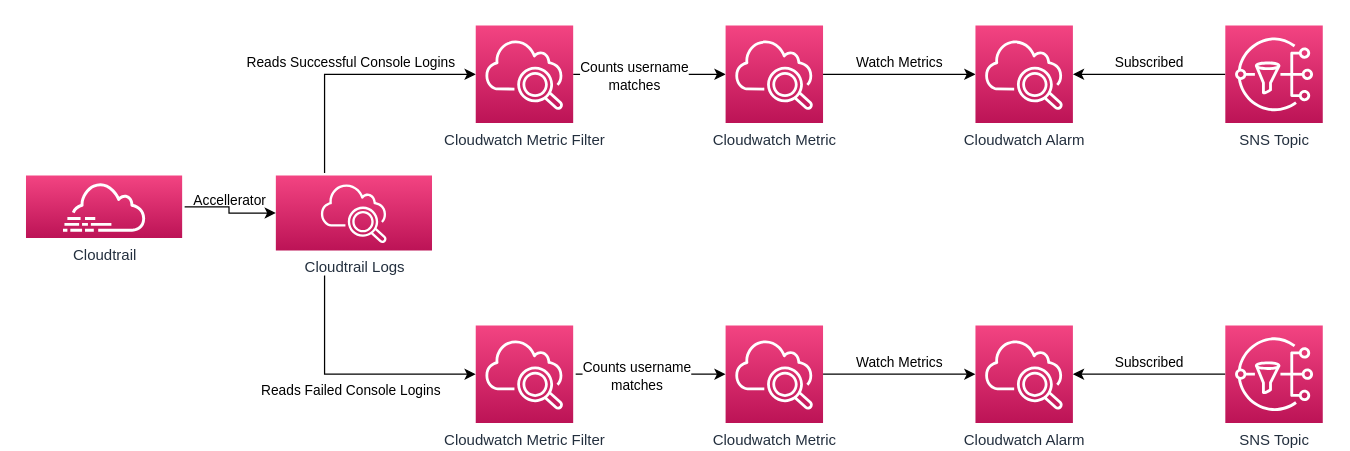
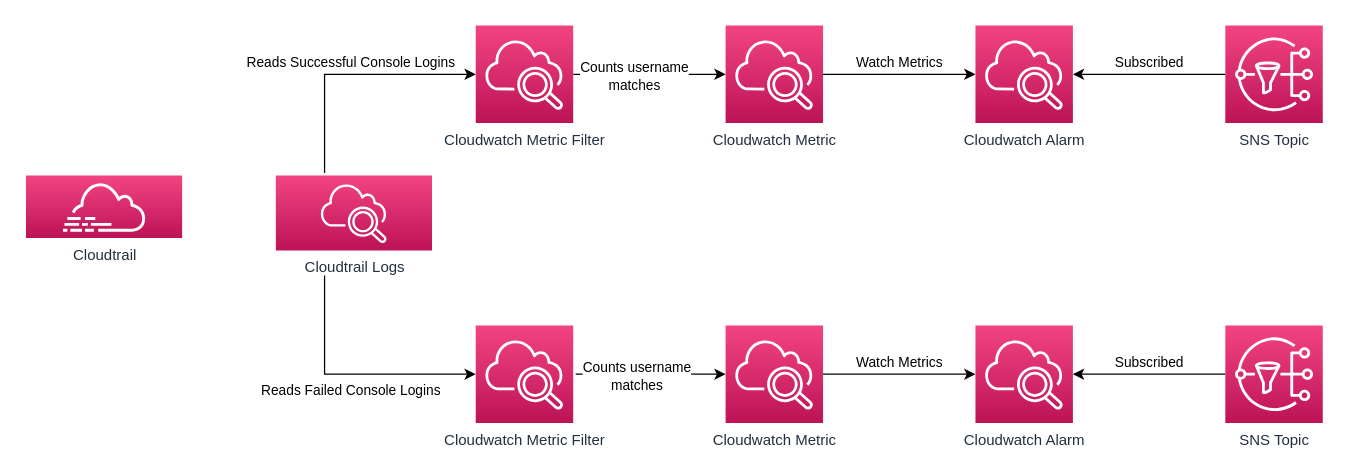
edge "Cloudtrail" -> "Cloudtrail Logs": removed, label "Accellerator"
